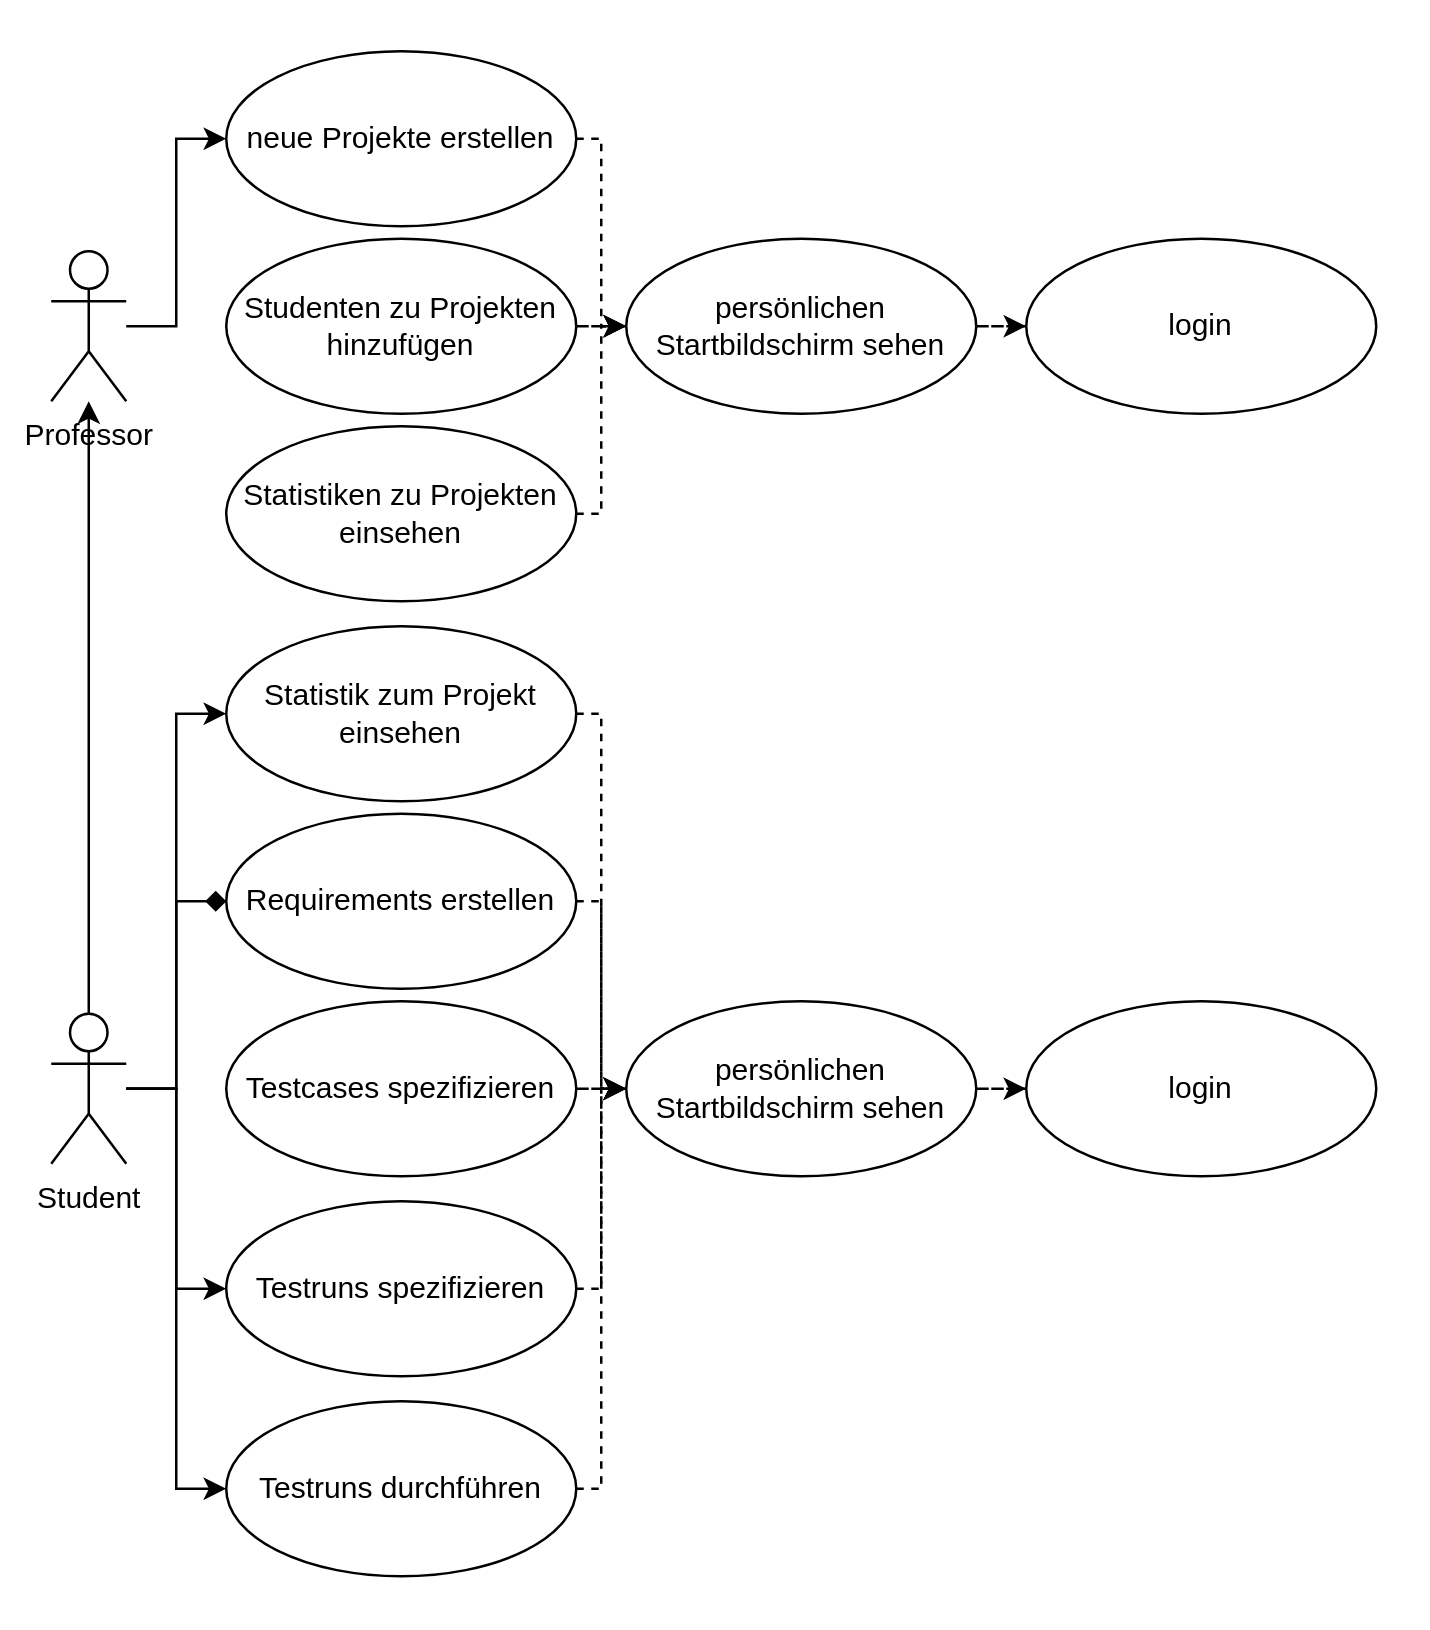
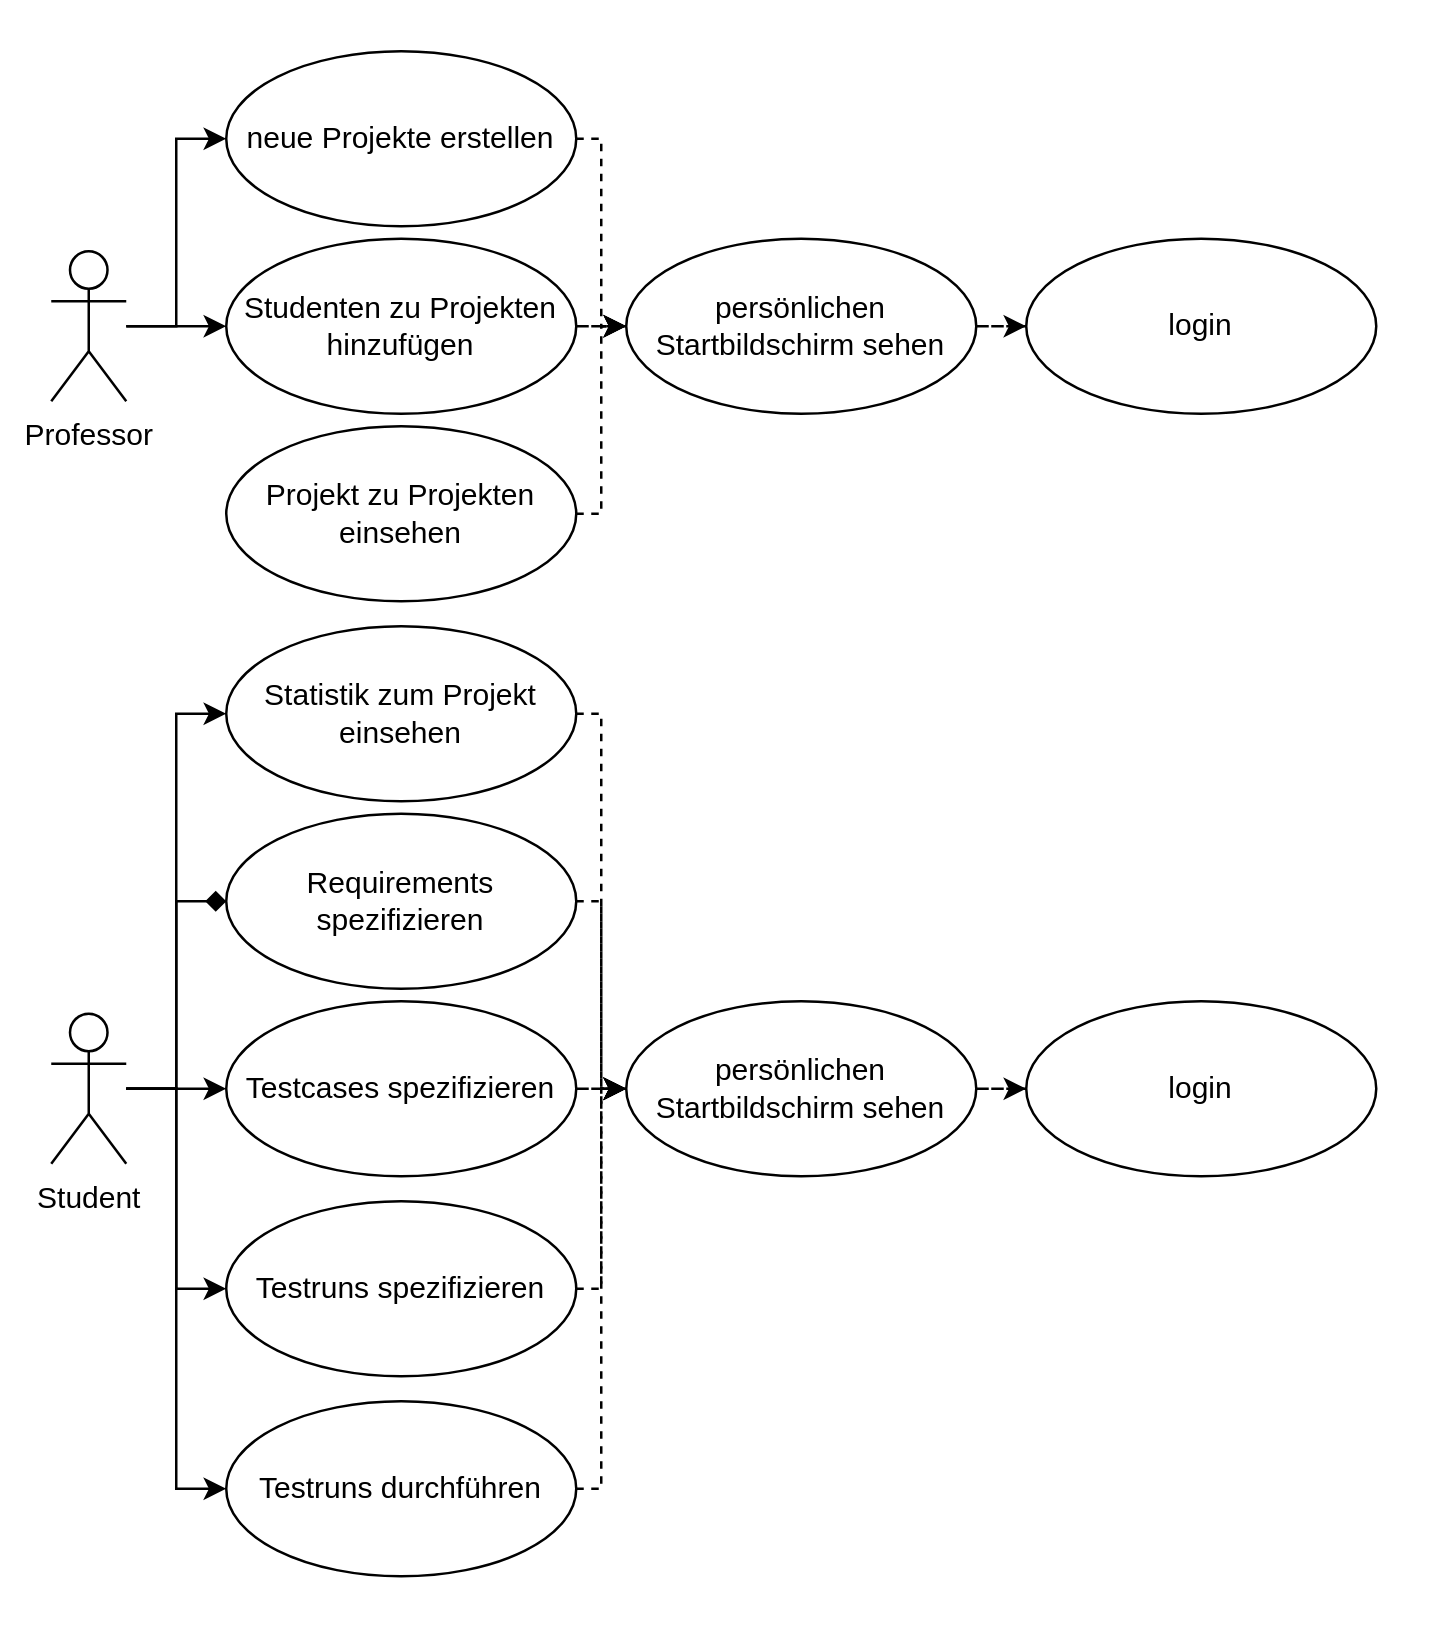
edge "Professor" -> "Studenten zu Projekten hinzufügen": added
node "Statistiken zu Projekten einsehen": label "Statistiken zu Projekten einsehen" -> "Projekt zu Projekten einsehen"
edge "Student" -> "Professor": now "Student" -> "Testcases spezifizieren"
node "Requirements erstellen": label "Requirements erstellen" -> "Requirements spezifizieren"
